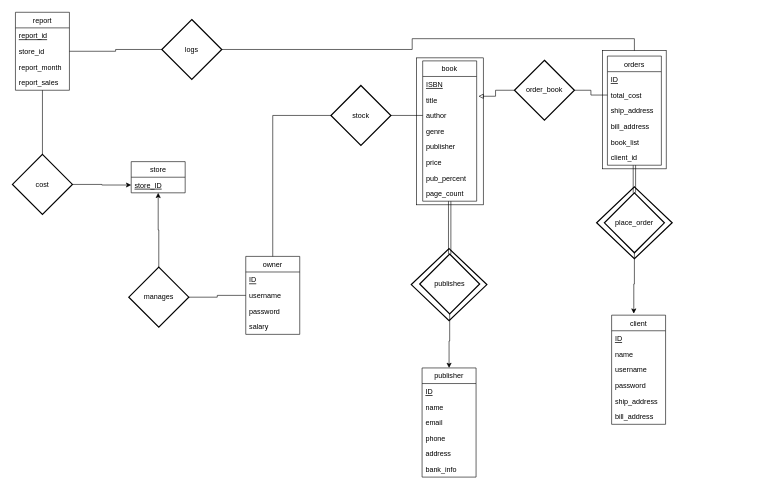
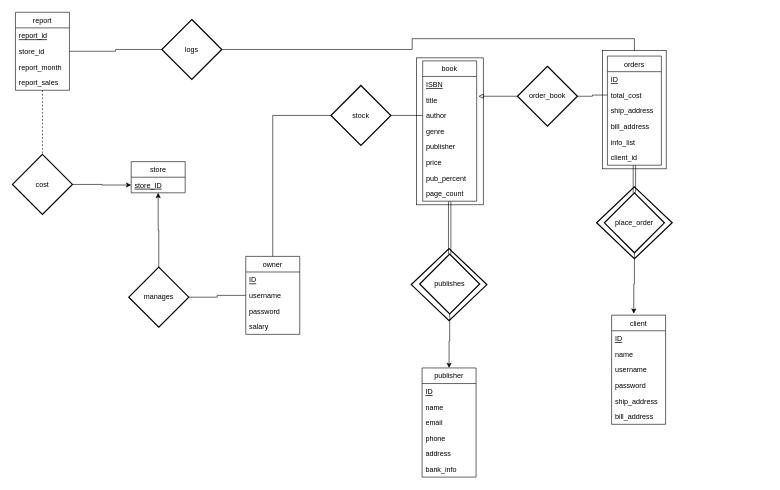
node "order_book": moved (545, 90) -> (548, 96)
edge "report" -- "cost": style solid -> dashed
node "book_list": label "book_list" -> "info_list"
